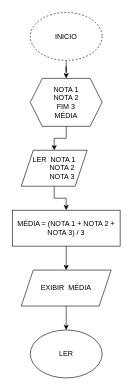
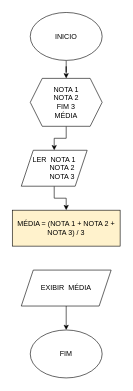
node "INICIO": style dashed -> solid
node "MÉDIA = (NOTA 1 + NOTA 2 + NOTA 3) / 3": fillcolor #ffffff -> #fff2cc
edge "MÉDIA = (NOTA 1 + NOTA 2 + NOTA 3) / 3" -> "EXIBIR MÉDIA": removed
node "LER": label "LER" -> "FIM"
